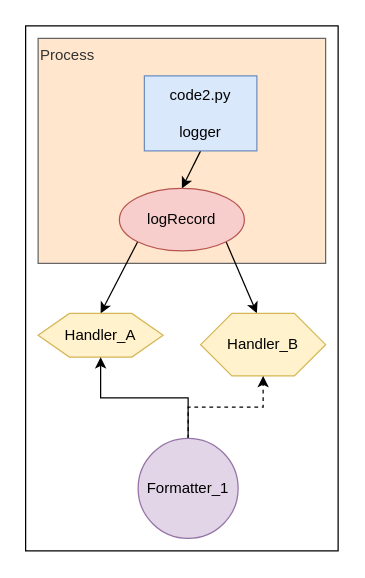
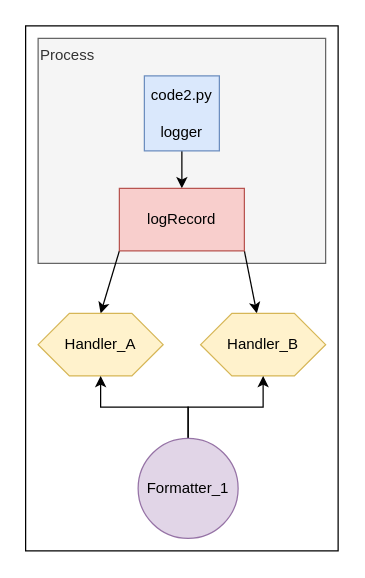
node "Process": fillcolor #ffe6cc -> #f5f5f5
node "code2.py logger": size 113x75 -> 75x75
node "logRecord": shape ellipse -> rectangle
node "Handler_A": size 125x44 -> 125x63
edge "Formatter_1" -> "Handler_B": style dashed -> solid
